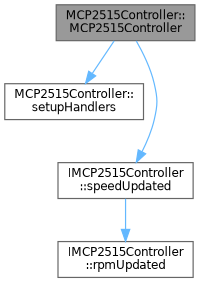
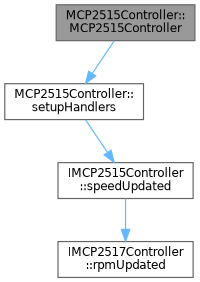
edge "MCP2515Controller:: MCP2515Controller" -> "IMCP2515Controller ::speedUpdated": now "MCP2515Controller:: setupHandlers" -> "IMCP2515Controller ::speedUpdated"
node "IMCP2515Controller ::rpmUpdated": label "IMCP2515Controller ::rpmUpdated" -> "IMCP2517Controller ::rpmUpdated"
